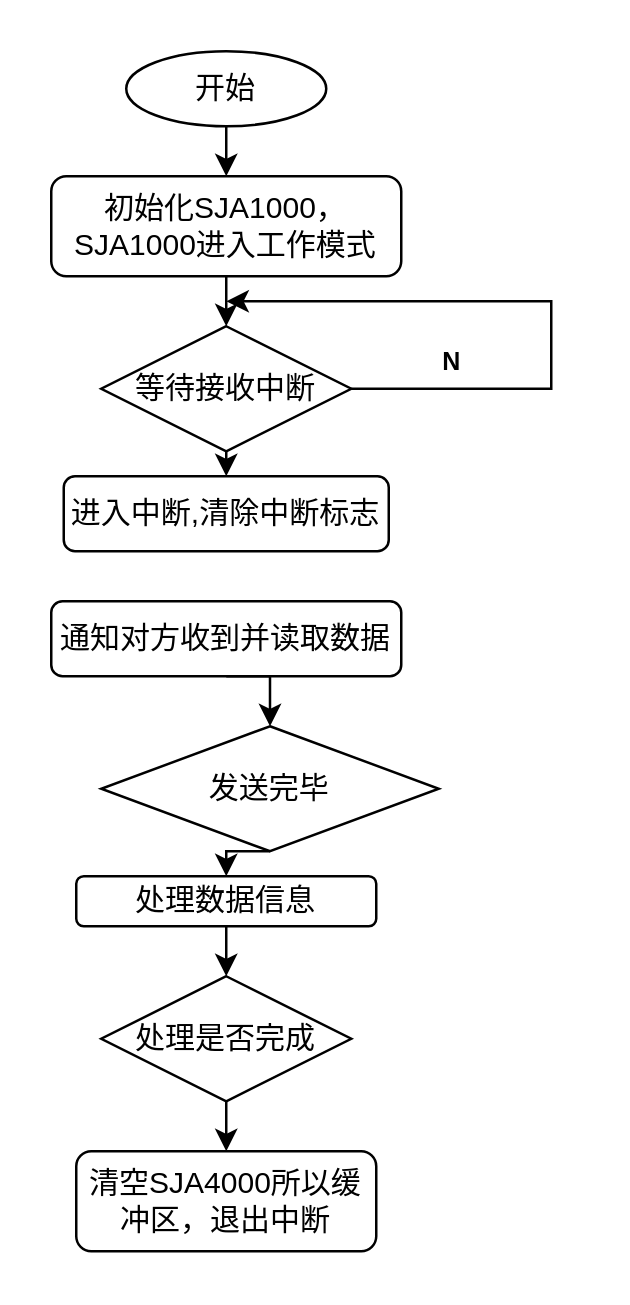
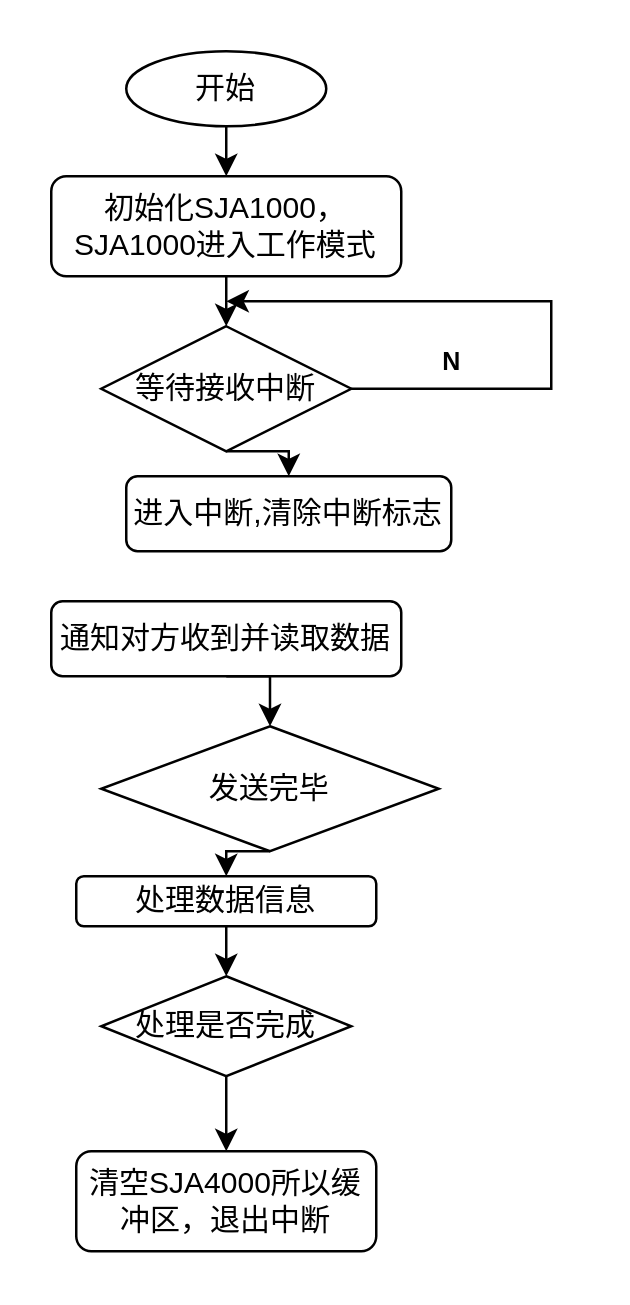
node "进入中断,清除中断标志": moved (226, 514) -> (289, 514)
node "处理是否完成": size 250x125 -> 250x100
